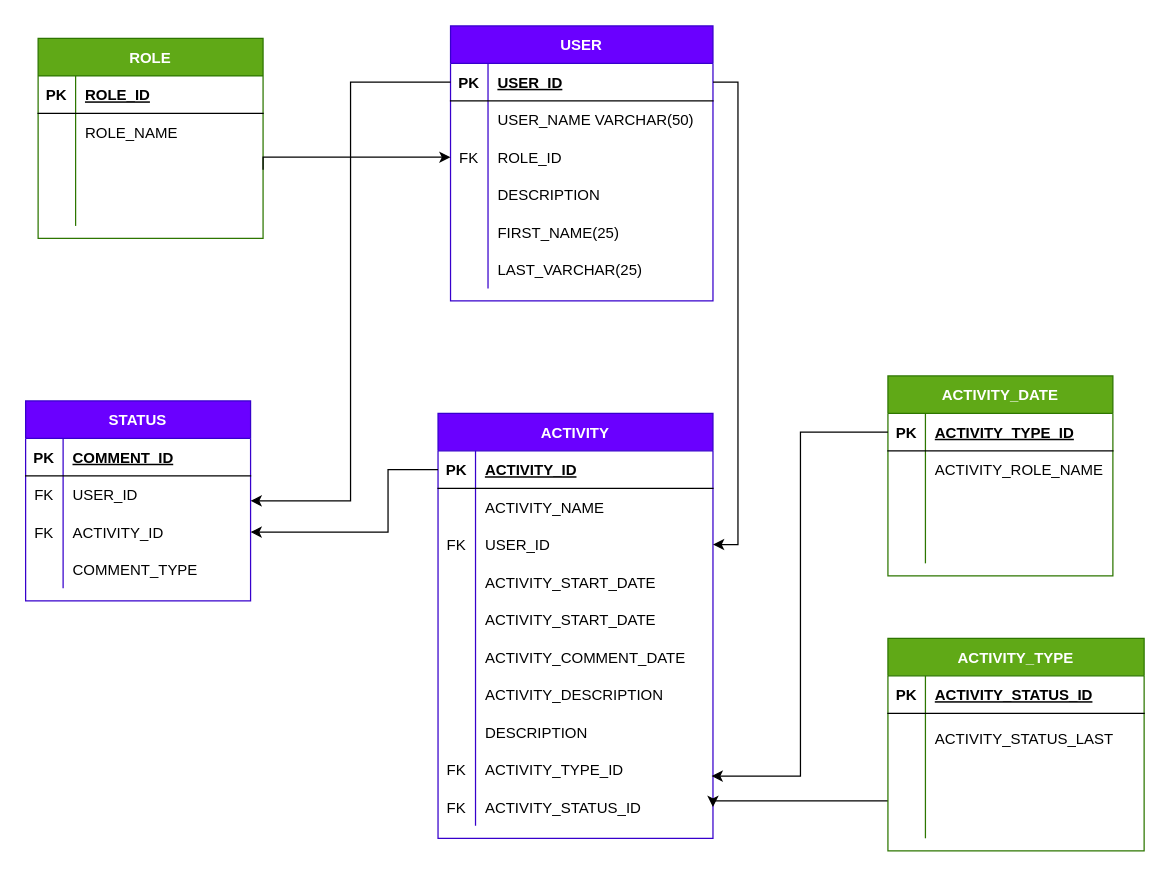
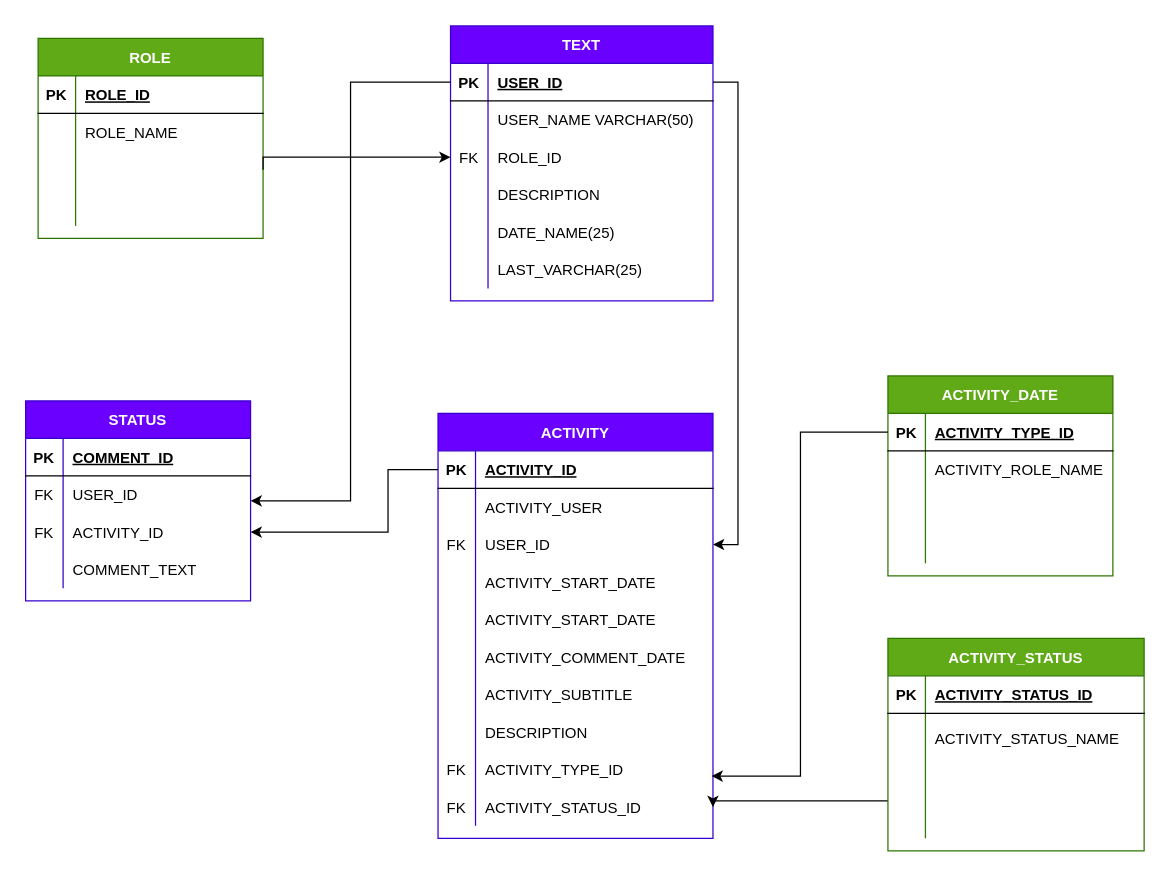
node "USER": label "USER" -> "TEXT"
node "FIRST_NAME(25)": label "FIRST_NAME(25)" -> "DATE_NAME(25)"
node "ACTIVITY_NAME": label "ACTIVITY_NAME" -> "ACTIVITY_USER"
node "COMMENT_TYPE": label "COMMENT_TYPE" -> "COMMENT_TEXT"
node "ACTIVITY_TYPE": label "ACTIVITY_TYPE" -> "ACTIVITY_STATUS"
node "ACTIVITY_DESCRIPTION": label "ACTIVITY_DESCRIPTION" -> "ACTIVITY_SUBTITLE"
node "ACTIVITY_STATUS_LAST": label "ACTIVITY_STATUS_LAST" -> "ACTIVITY_STATUS_NAME"
